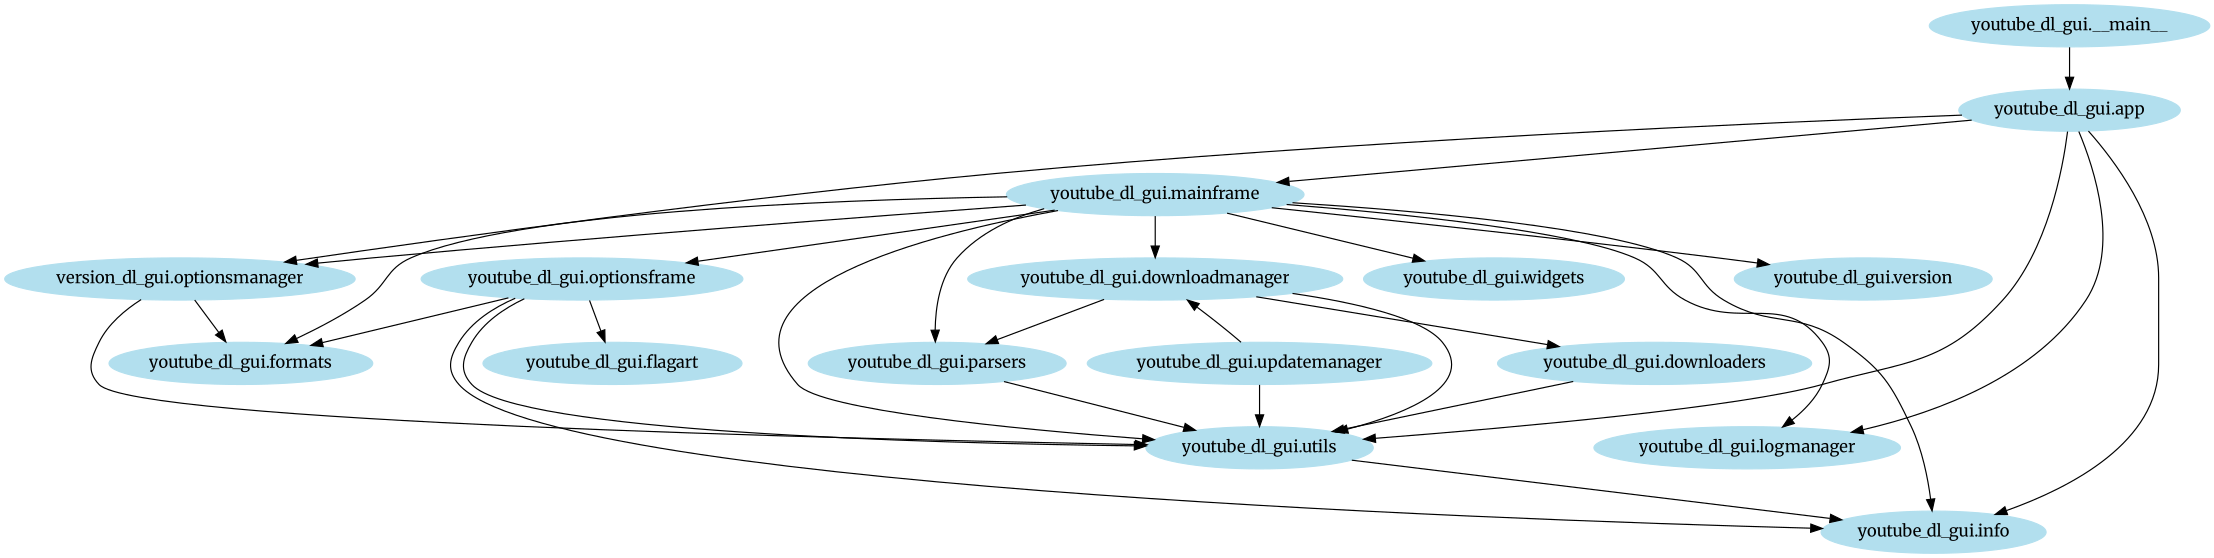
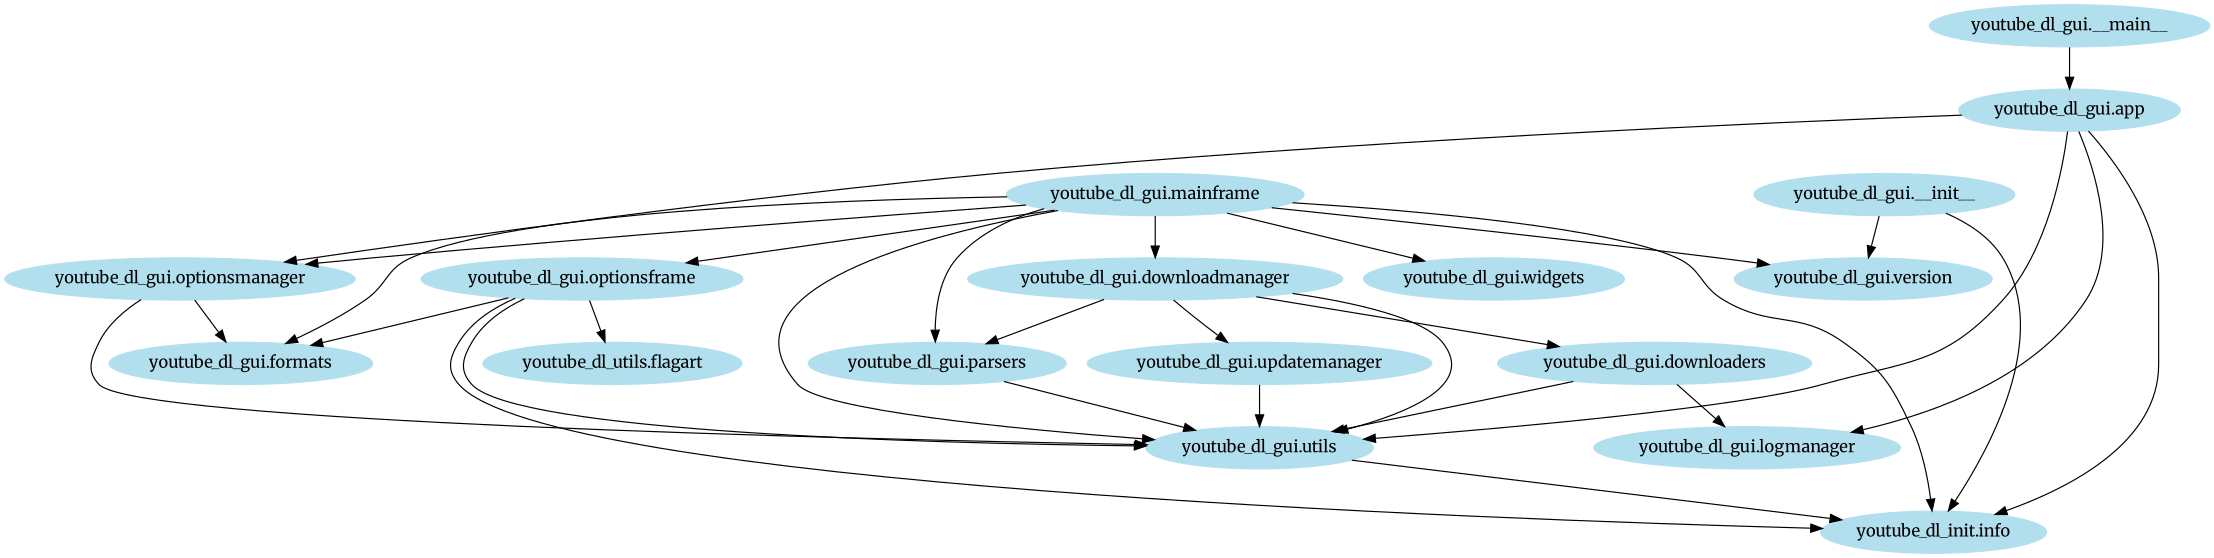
edge "youtube_dl_gui.app" -> "youtube_dl_gui.mainframe": removed
node "youtube_dl_gui.__init__": added
edge "youtube_dl_gui.mainframe" -> "youtube_dl_gui.logmanager": now "youtube_dl_gui.downloaders" -> "youtube_dl_gui.logmanager"
node "version_dl_gui.optionsmanager": label "version_dl_gui.optionsmanager" -> "youtube_dl_gui.optionsmanager"
edge "youtube_dl_gui.updatemanager" -> "youtube_dl_gui.downloadmanager": reversed
node "youtube_dl_gui.flagart": label "youtube_dl_gui.flagart" -> "youtube_dl_utils.flagart"
node "youtube_dl_gui.info": label "youtube_dl_gui.info" -> "youtube_dl_init.info"
